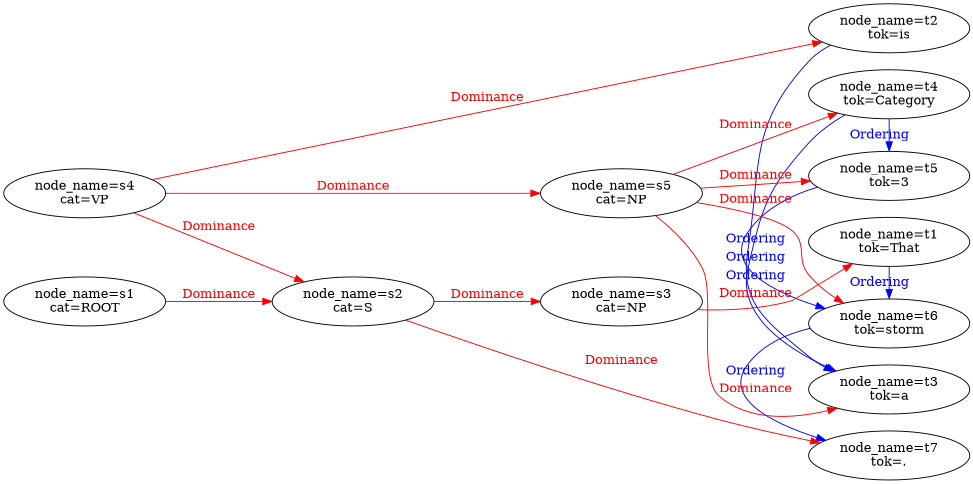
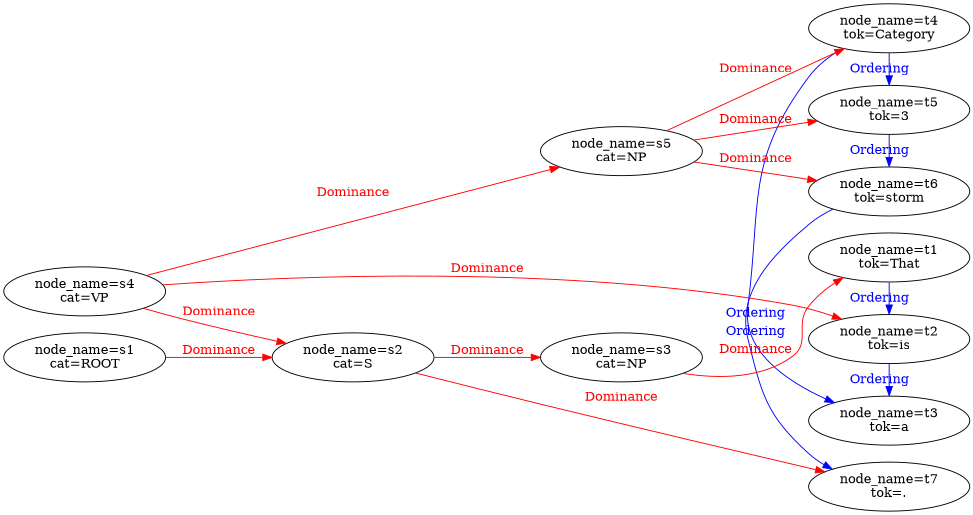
edge "node_name=t1 tok=That" -> "node_name=t6 tok=storm": now "node_name=t1 tok=That" -> "node_name=t2 tok=is"
edge "node_name=s5 cat=NP" -> "node_name=t3 tok=a": removed, label "Dominance"
